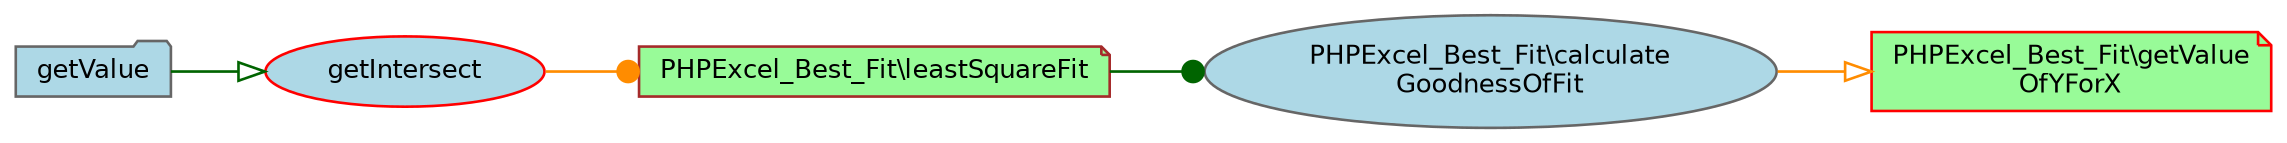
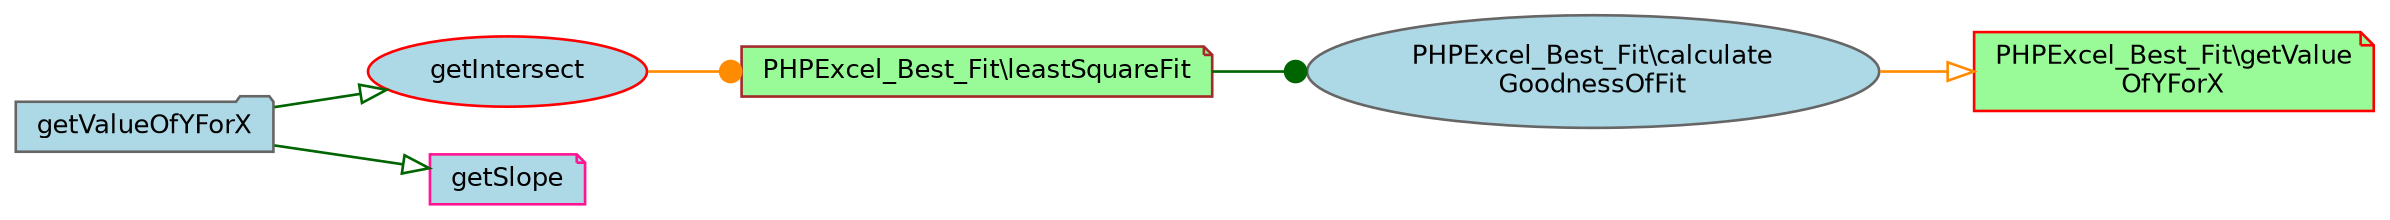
node "getValue": label "getValue" -> "getValueOfYForX"
node "getSlope": added
